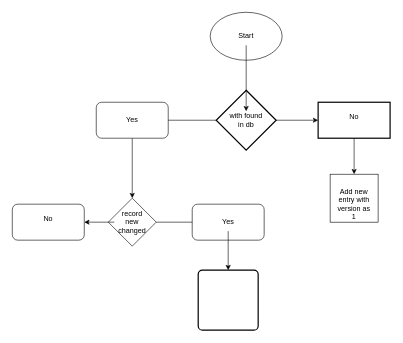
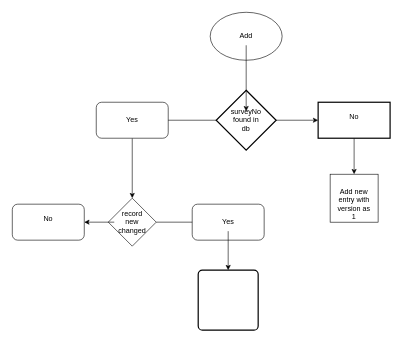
node "Start": label "Start" -> "Add"
node "with found in db": label "with found in db" -> "surveyNo found in db"
